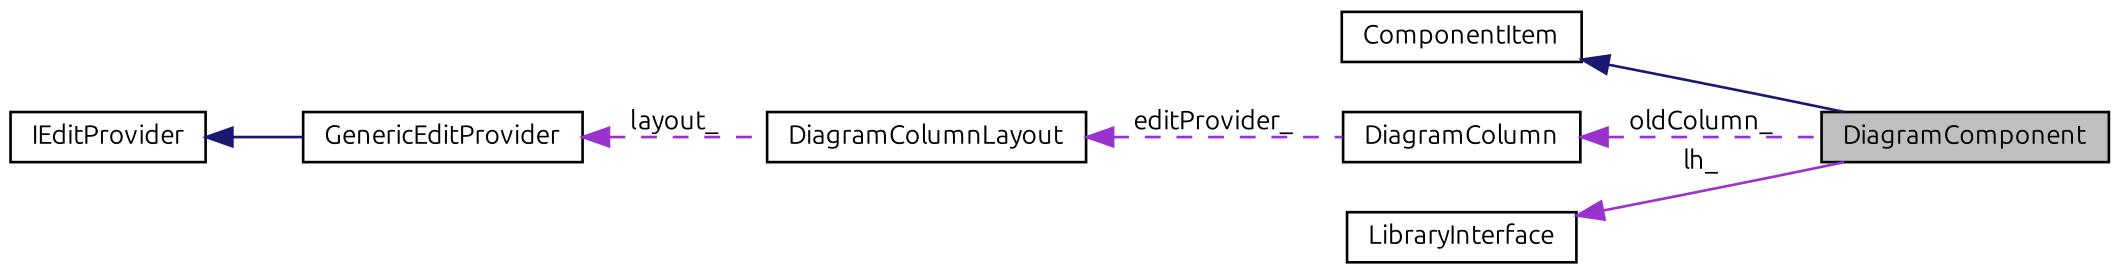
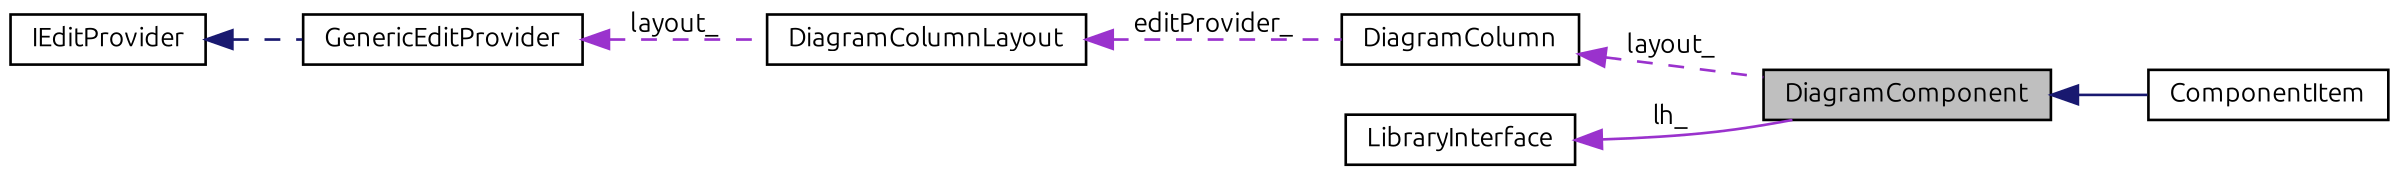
edge "DiagramComponent" -> "ComponentItem": reversed
edge "DiagramComponent" -> "DiagramColumn": label "oldColumn_" -> "layout_"
edge "GenericEditProvider" -> "IEditProvider": style solid -> dashed
